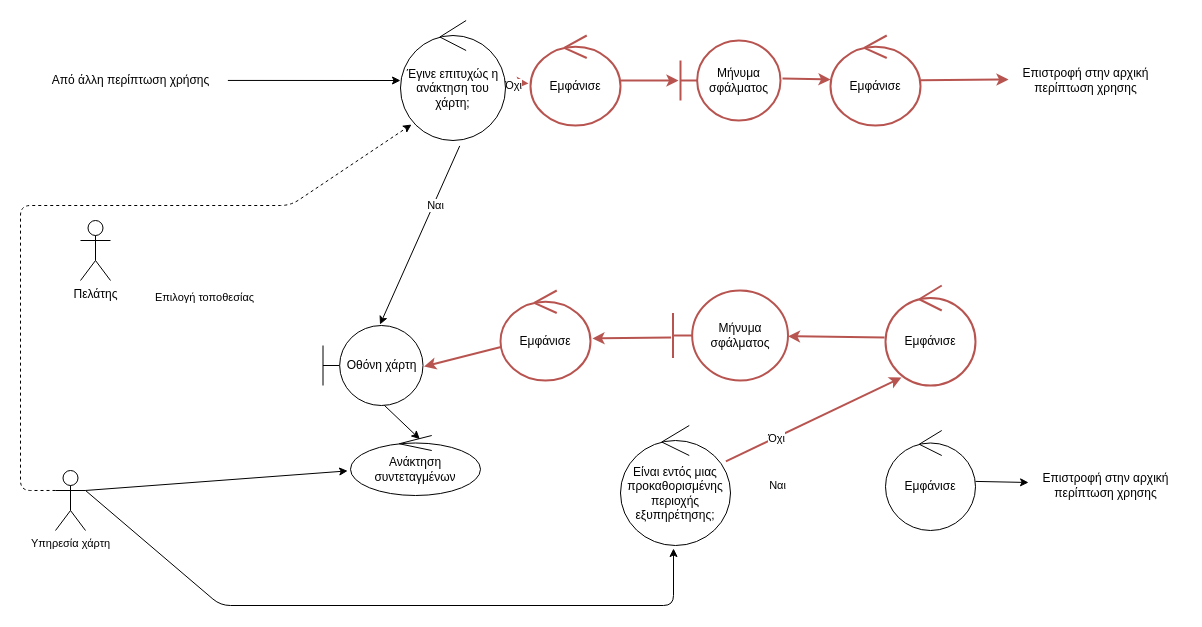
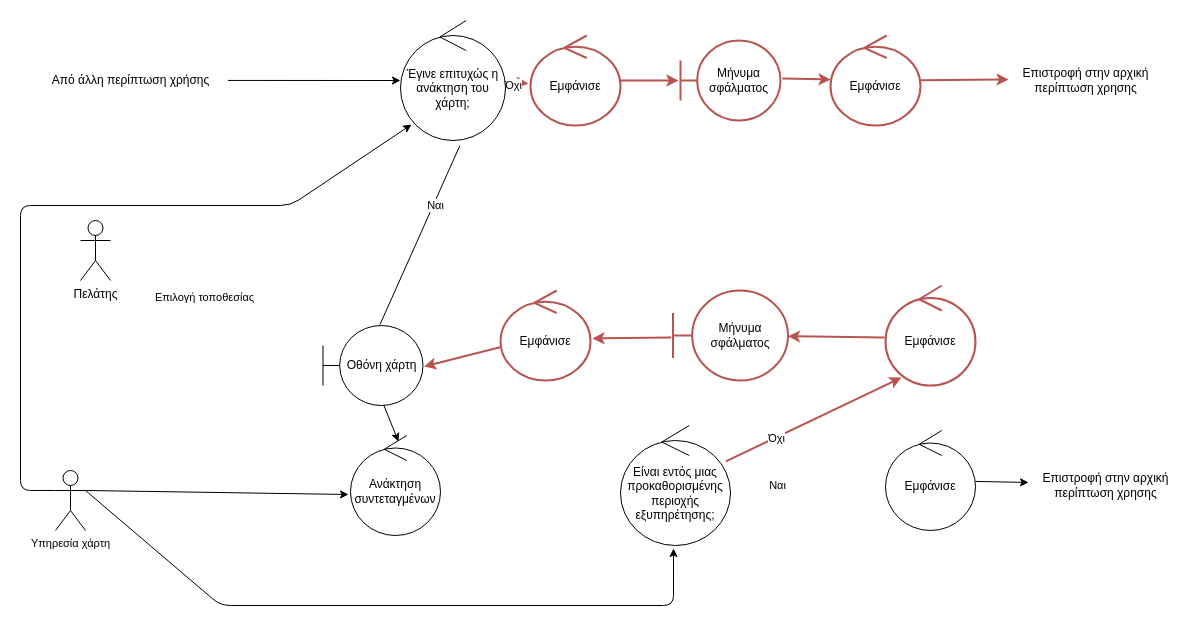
edge "Υπηρεσία χάρτη" -> "Έγινε επιτυχώς η ανάκτηση του χάρτη;": style dashed -> solid
edge "Έγινε επιτυχώς η ανάκτηση του χάρτη;" -> "Οθόνη χάρτη": arrowhead classic -> none
node "Ανάκτηση συντεταγμένων": size 130x60 -> 90x100
